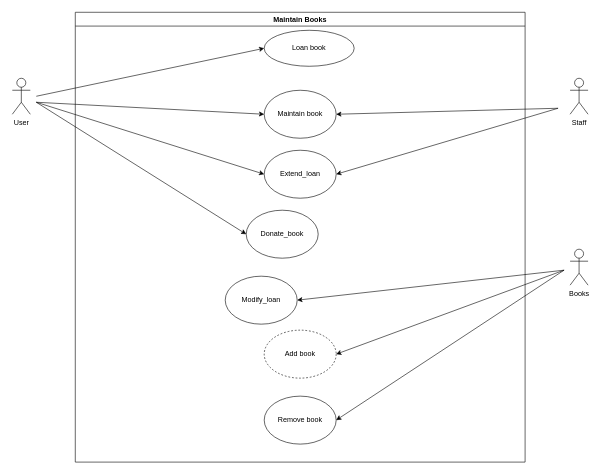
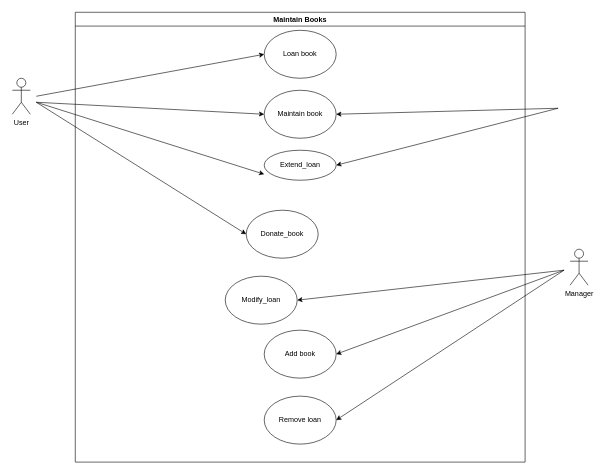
node "Loan book": size 90x36 -> 72x48
node "Staff": removed
node "Extend_loan": size 72x48 -> 72x30
node "Books": label "Books" -> "Manager"
node "Add book": style dashed -> solid
node "Remove book": label "Remove book" -> "Remove loan"
